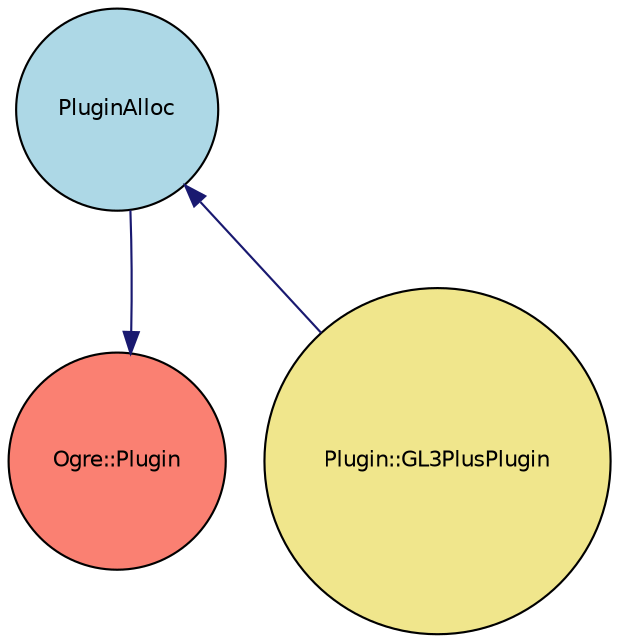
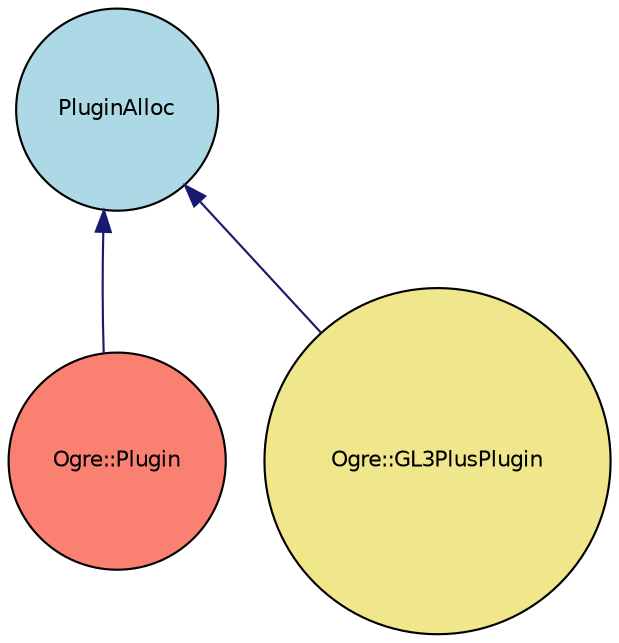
edge "PluginAlloc" -> "Ogre::Plugin": reversed
node "Plugin::GL3PlusPlugin": label "Plugin::GL3PlusPlugin" -> "Ogre::GL3PlusPlugin"
